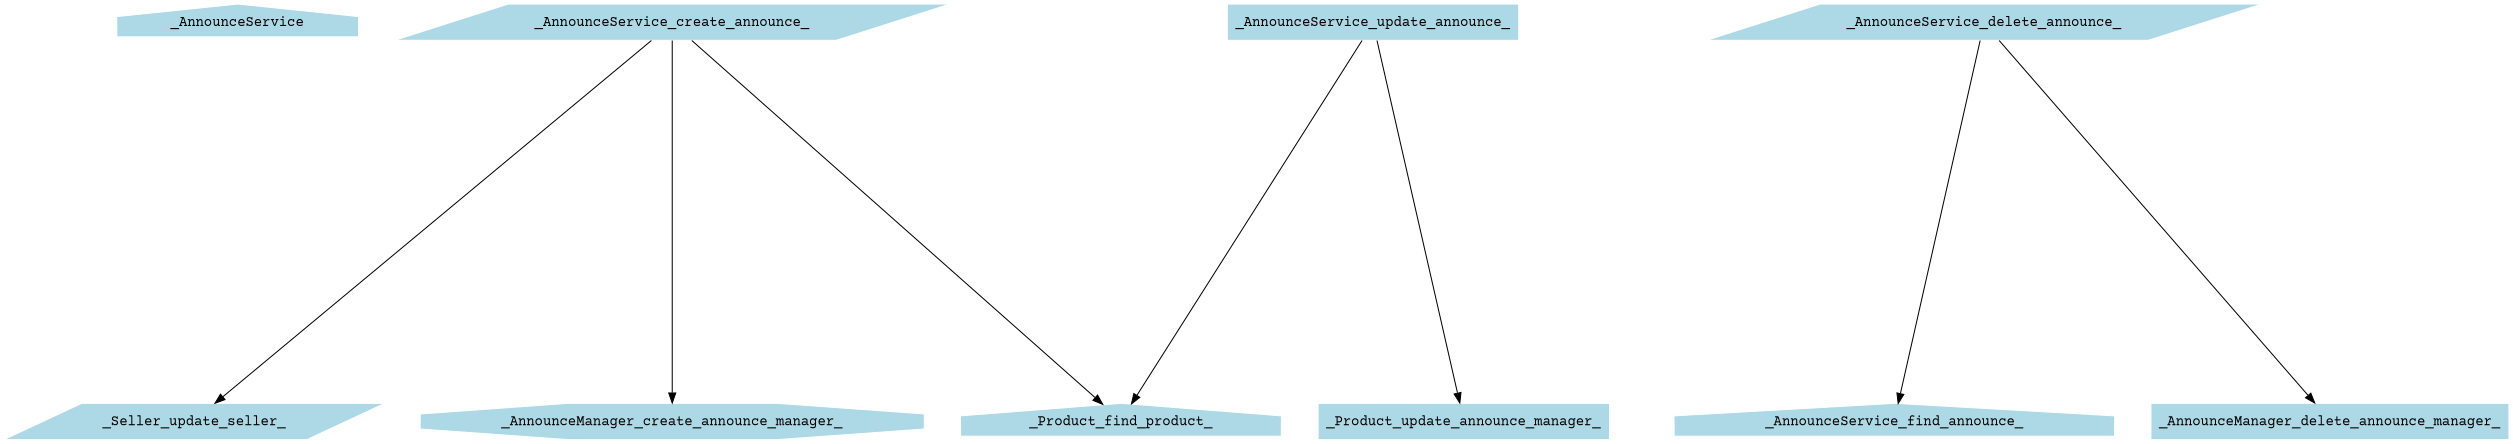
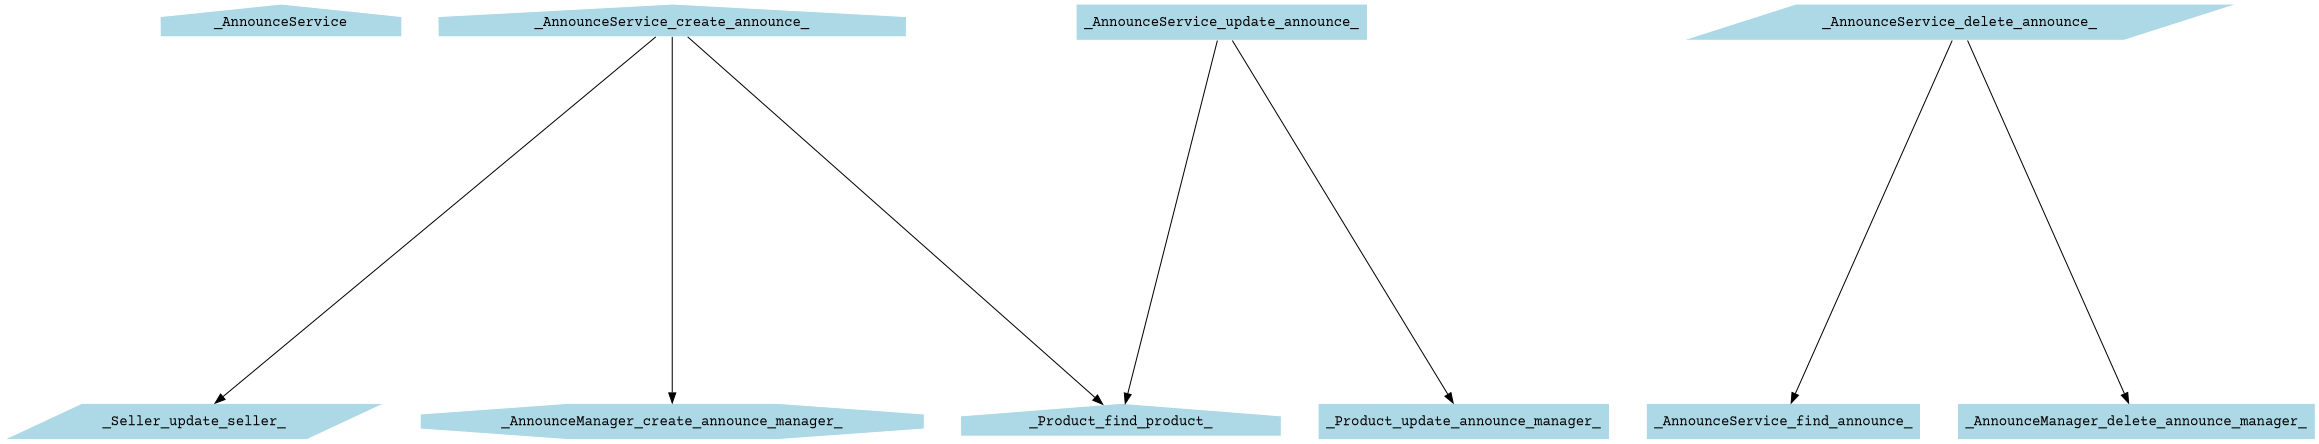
node "_AnnounceService_create_announce_": shape parallelogram -> house
node "_AnnounceService_find_announce_": shape house -> box
